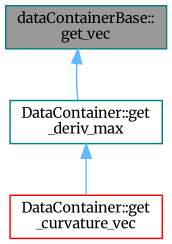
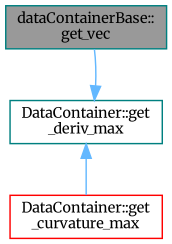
edge "DataContainer::get _deriv_max" -> "dataContainerBase:: get_vec": reversed
node "DataContainer::get _curvature_vec": label "DataContainer::get _curvature_vec" -> "DataContainer::get _curvature_max"
